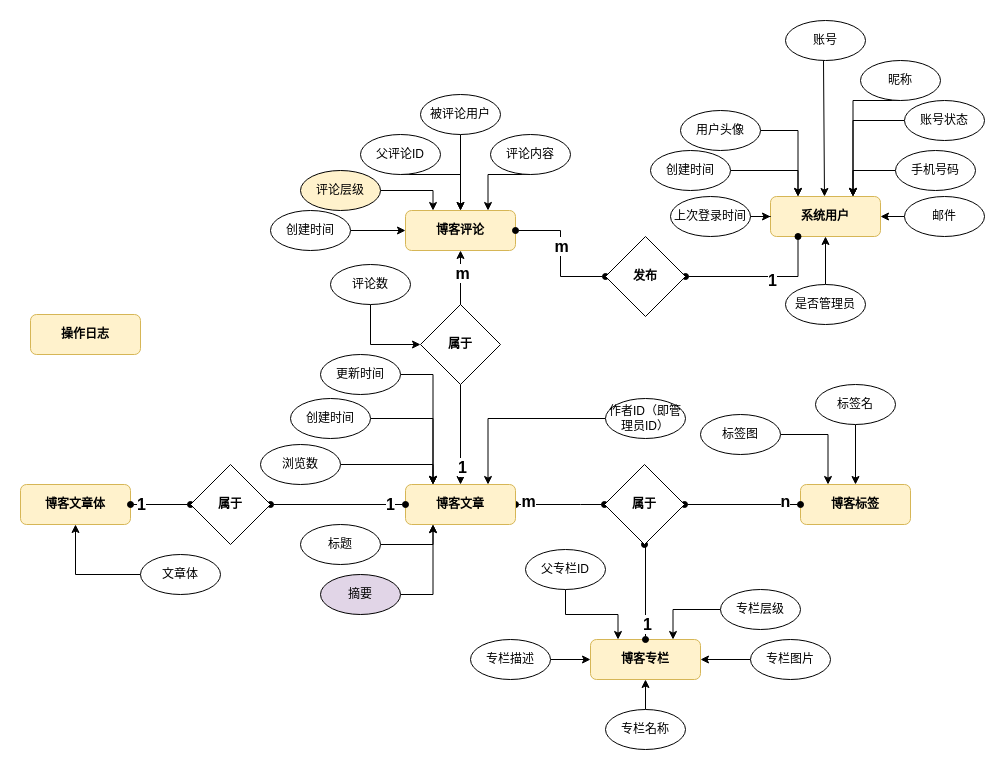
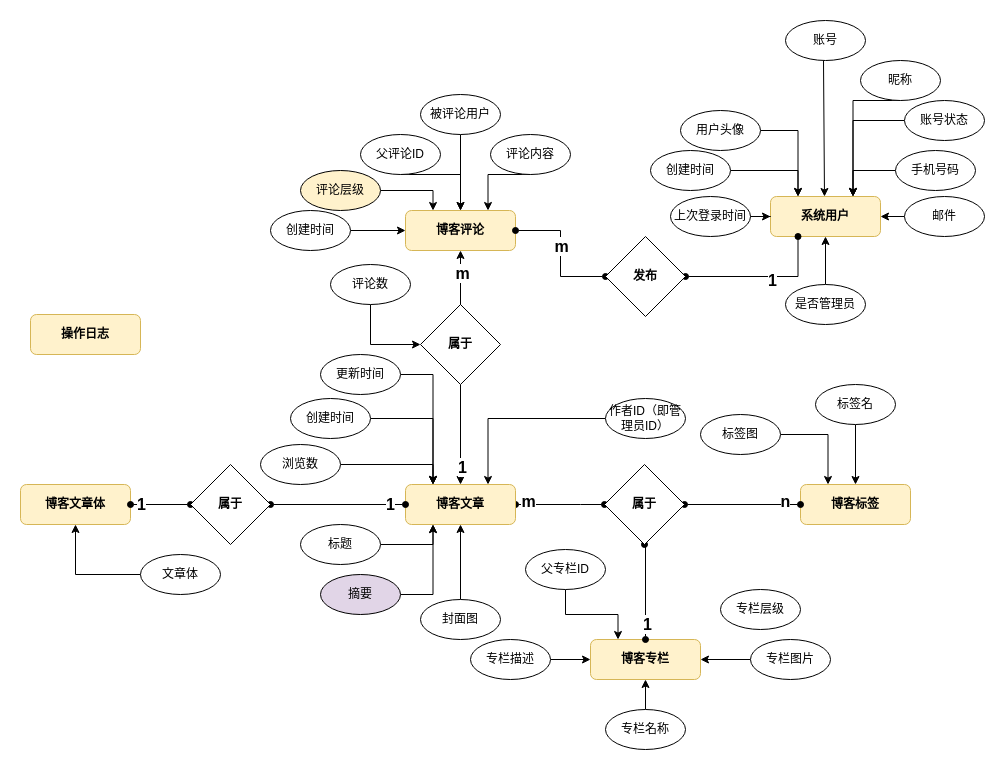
edge "封面图" -> "博客文章": added
edge "专栏层级" -> "博客专栏": removed
node "封面图": added
